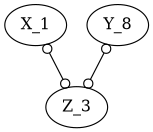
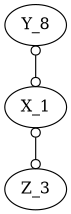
edge "Y_8" -- "Z_3": now "Y_8" -- "X_1"
